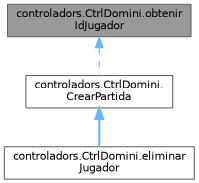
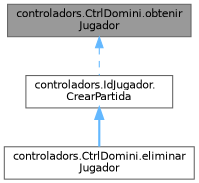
node "controladors.CtrlDomini.obtenir IdJugador": label "controladors.CtrlDomini.obtenir IdJugador" -> "controladors.CtrlDomini.obtenir Jugador"
node "controladors.CtrlDomini. CrearPartida": label "controladors.CtrlDomini. CrearPartida" -> "controladors.IdJugador. CrearPartida"
